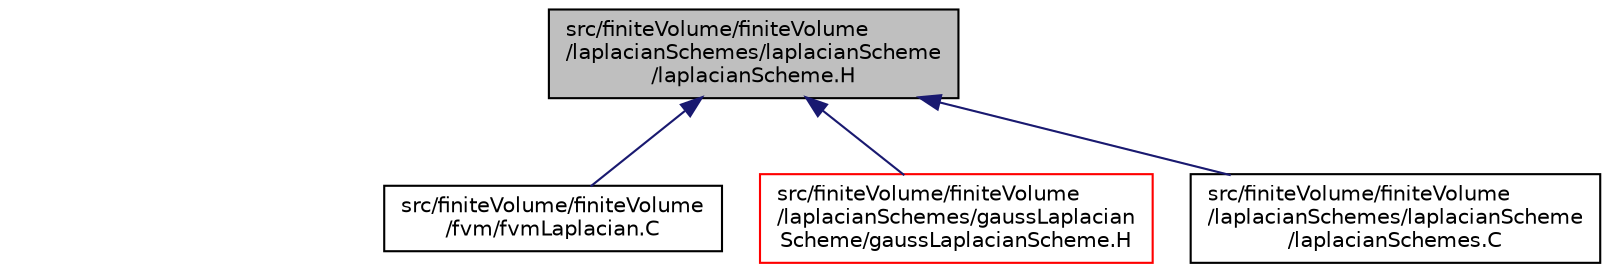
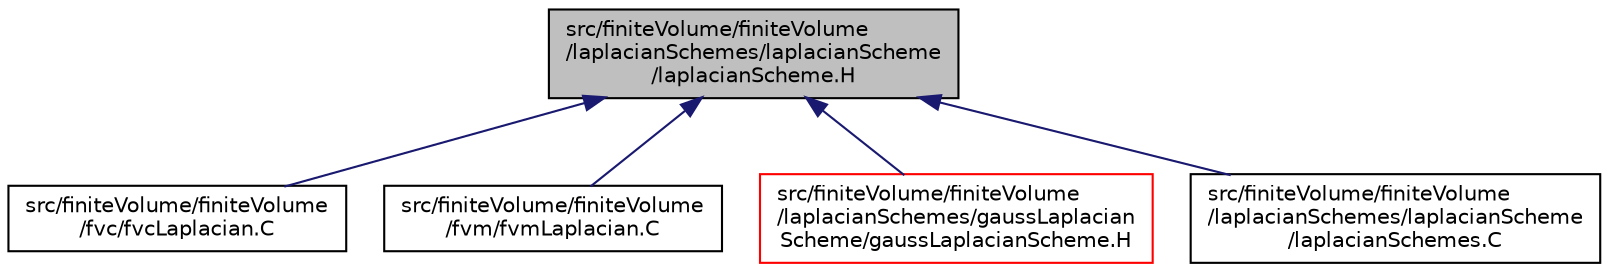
node "src/finiteVolume/finiteVolume /fvc/fvcLaplacian.C": added
